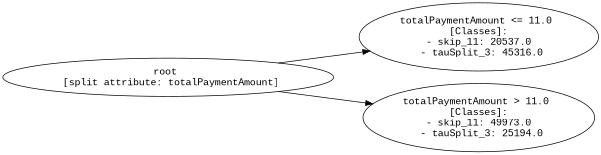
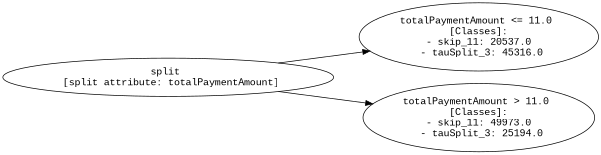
node "root [split attribute: totalPaymentAmount]": label "root [split attribute: totalPaymentAmount]" -> "split [split attribute: totalPaymentAmount]"
